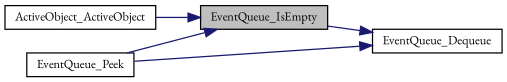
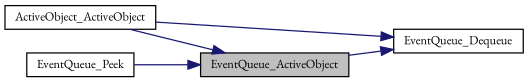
node "EventQueue_IsEmpty": label "EventQueue_IsEmpty" -> "EventQueue_ActiveObject"
edge "EventQueue_Peek" -> "EventQueue_Dequeue": now "ActiveObject_ActiveObject" -> "EventQueue_Dequeue"
